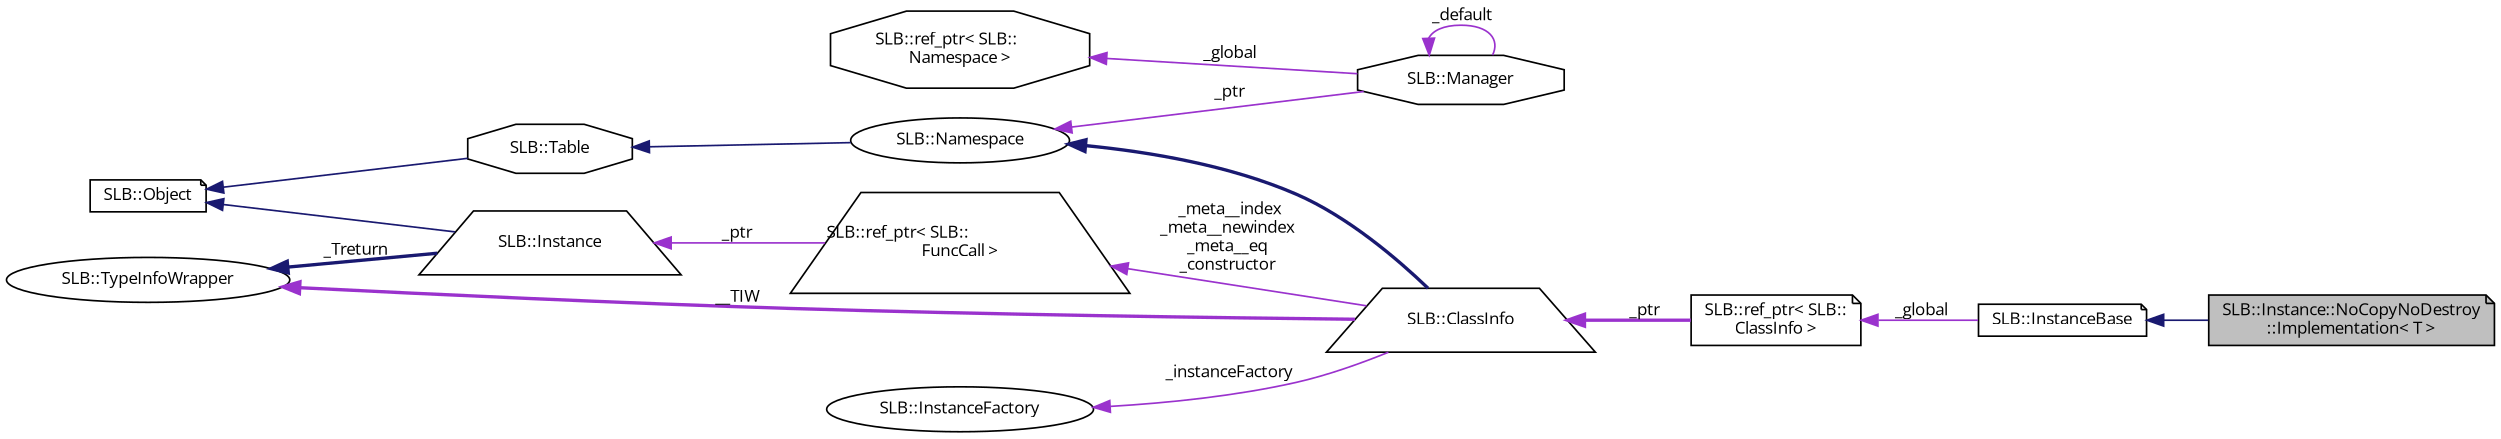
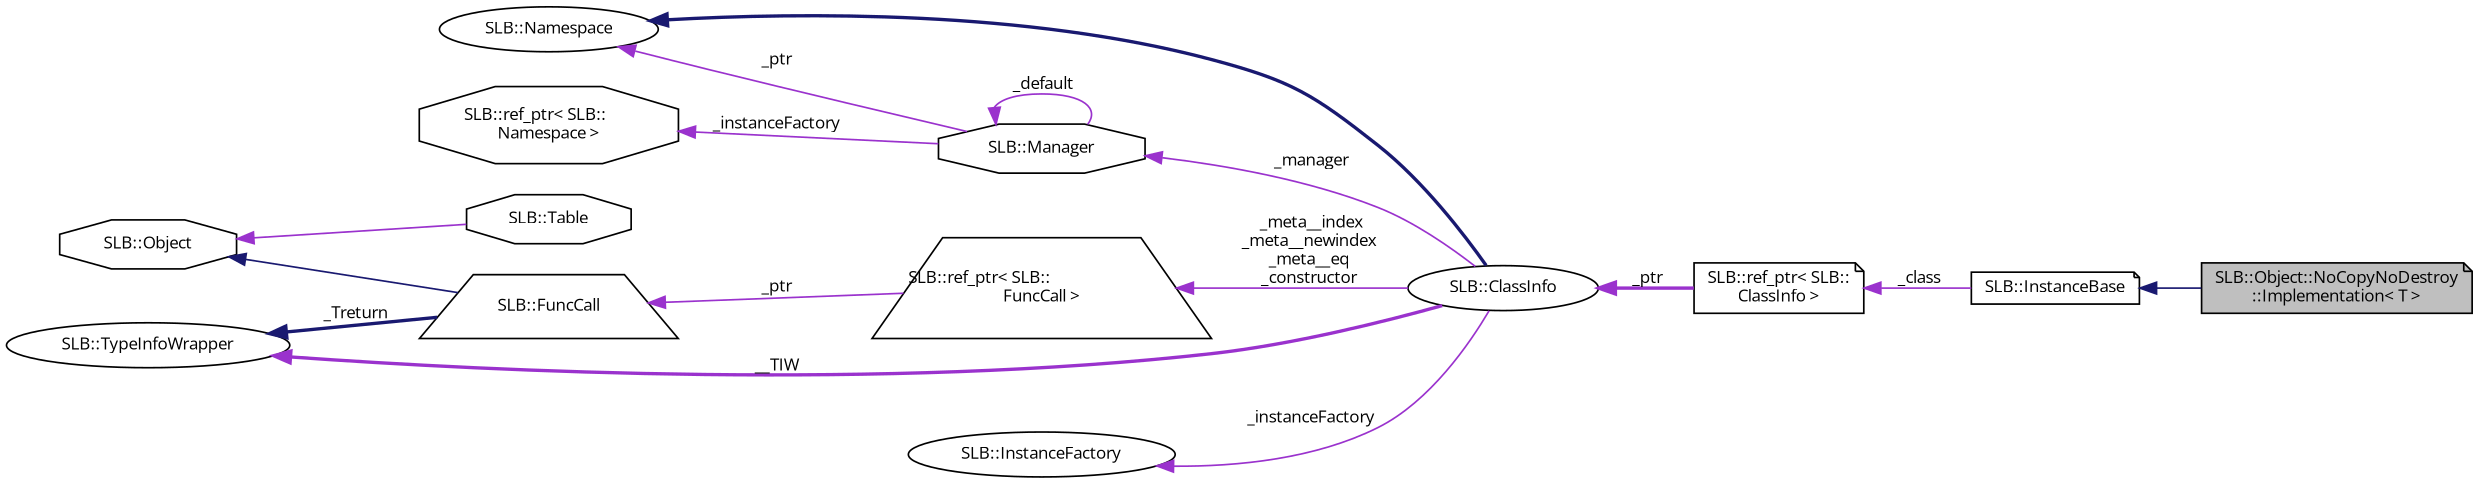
edge "SLB::Manager" -> "SLB::ref_ptr< SLB:: Namespace >": label " _global" -> " _instanceFactory"
edge "SLB::Namespace" -> "SLB::Table": removed
edge "SLB::Table" -> "SLB::Object": color midnightblue -> darkorchid3
edge "SLB::ClassInfo" -> "SLB::Manager": added, label "_manager"
node "SLB::Object": shape note -> octagon
node "SLB::Instance": label "SLB::Instance" -> "SLB::FuncCall"
edge "SLB::InstanceBase" -> "SLB::ref_ptr< SLB:: ClassInfo >": label " _global" -> " _class"
node "SLB::ClassInfo": shape trapezium -> ellipse
node "SLB::Instance::NoCopyNoDestroy ::Implementation< T >": label "SLB::Instance::NoCopyNoDestroy ::Implementation< T >" -> "SLB::Object::NoCopyNoDestroy ::Implementation< T >"
